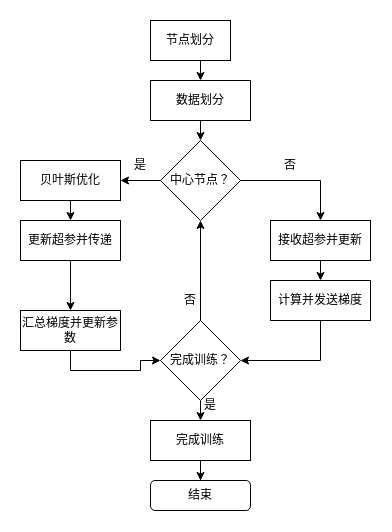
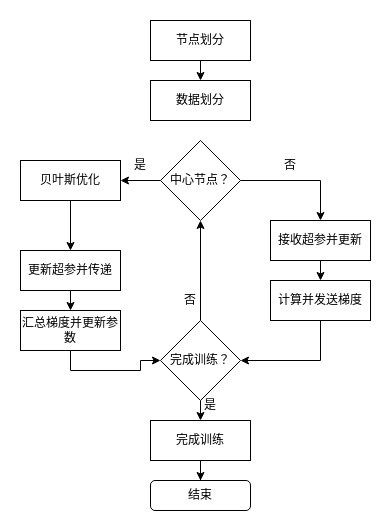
node "节点划分": size 80x40 -> 100x40
edge "数据划分" -> "中心节点？": removed
node "更新超参并传递": moved (71, 241) -> (71, 271)
